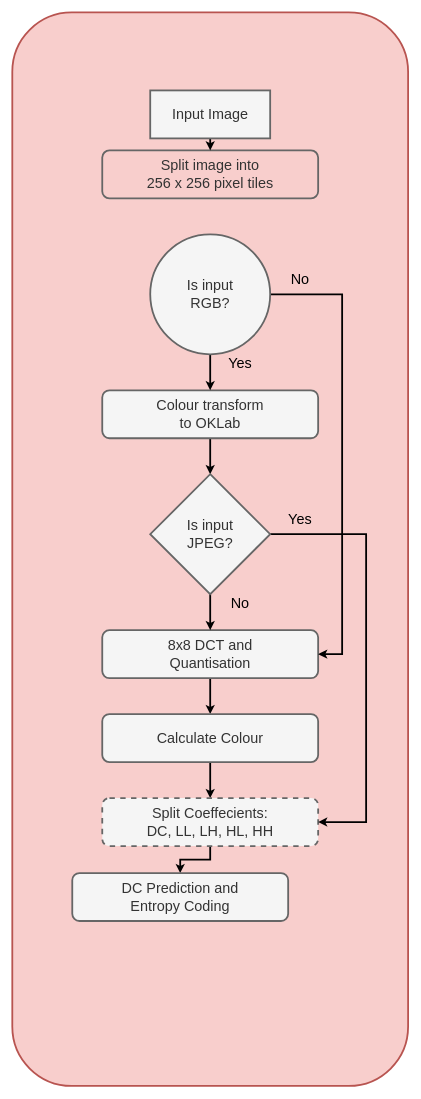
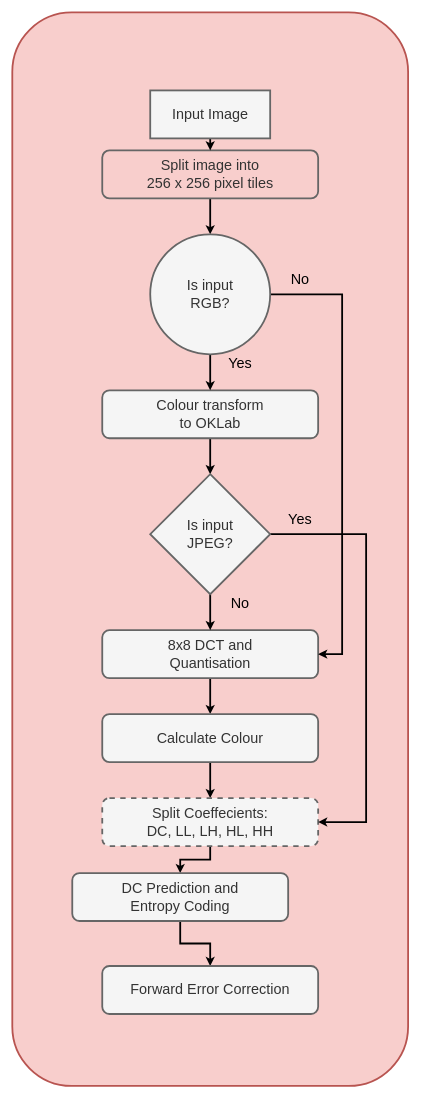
edge "Split image into 256 x 256 pixel tiles" -> "Is input RGB?": added
edge "DC Prediction and Entropy Coding" -> "Forward Error Correction": added
node "Forward Error Correction": added
